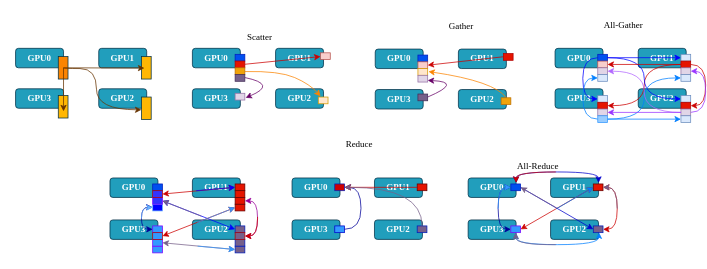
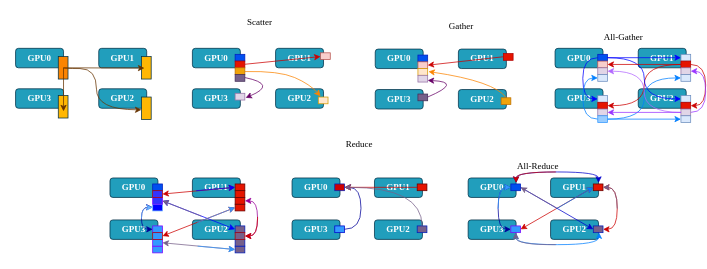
node "All-Gather": moved (624, 26) -> (624, 37)
node "Scatter": moved (260, 37) -> (260, 22)
